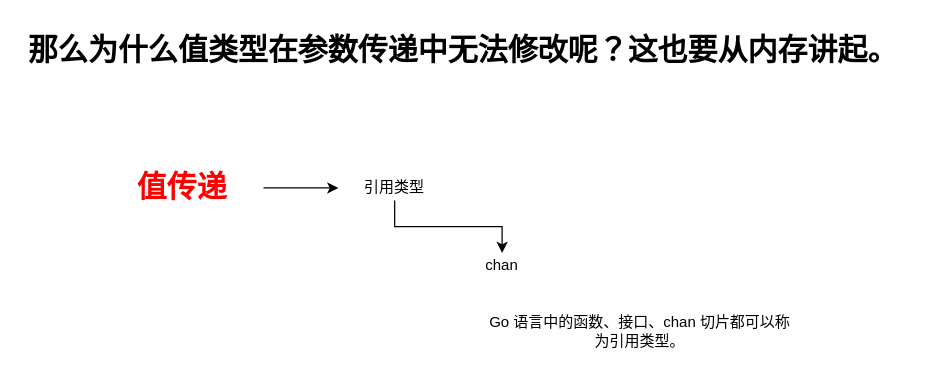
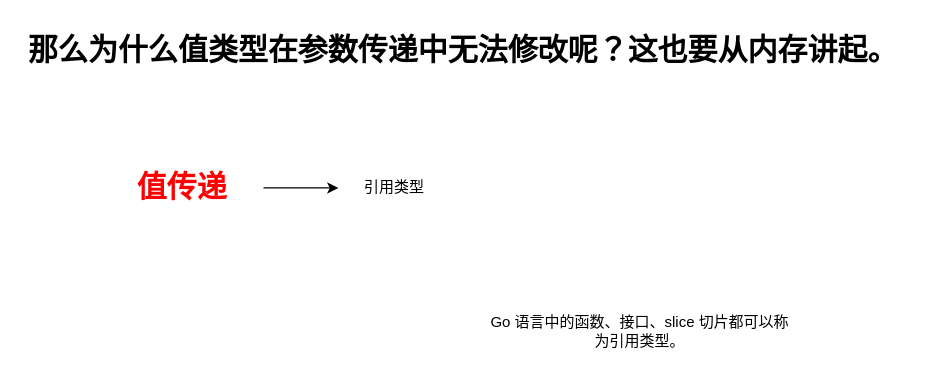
edge "引用类型" -> "chan": removed
node "chan": removed
node "Go 语言中的函数、接口、chan 切片都可以称为引用类型。": label "Go 语言中的函数、接口、chan 切片都可以称为引用类型。" -> "Go 语言中的函数、接口、slice 切片都可以称为引用类型。"
